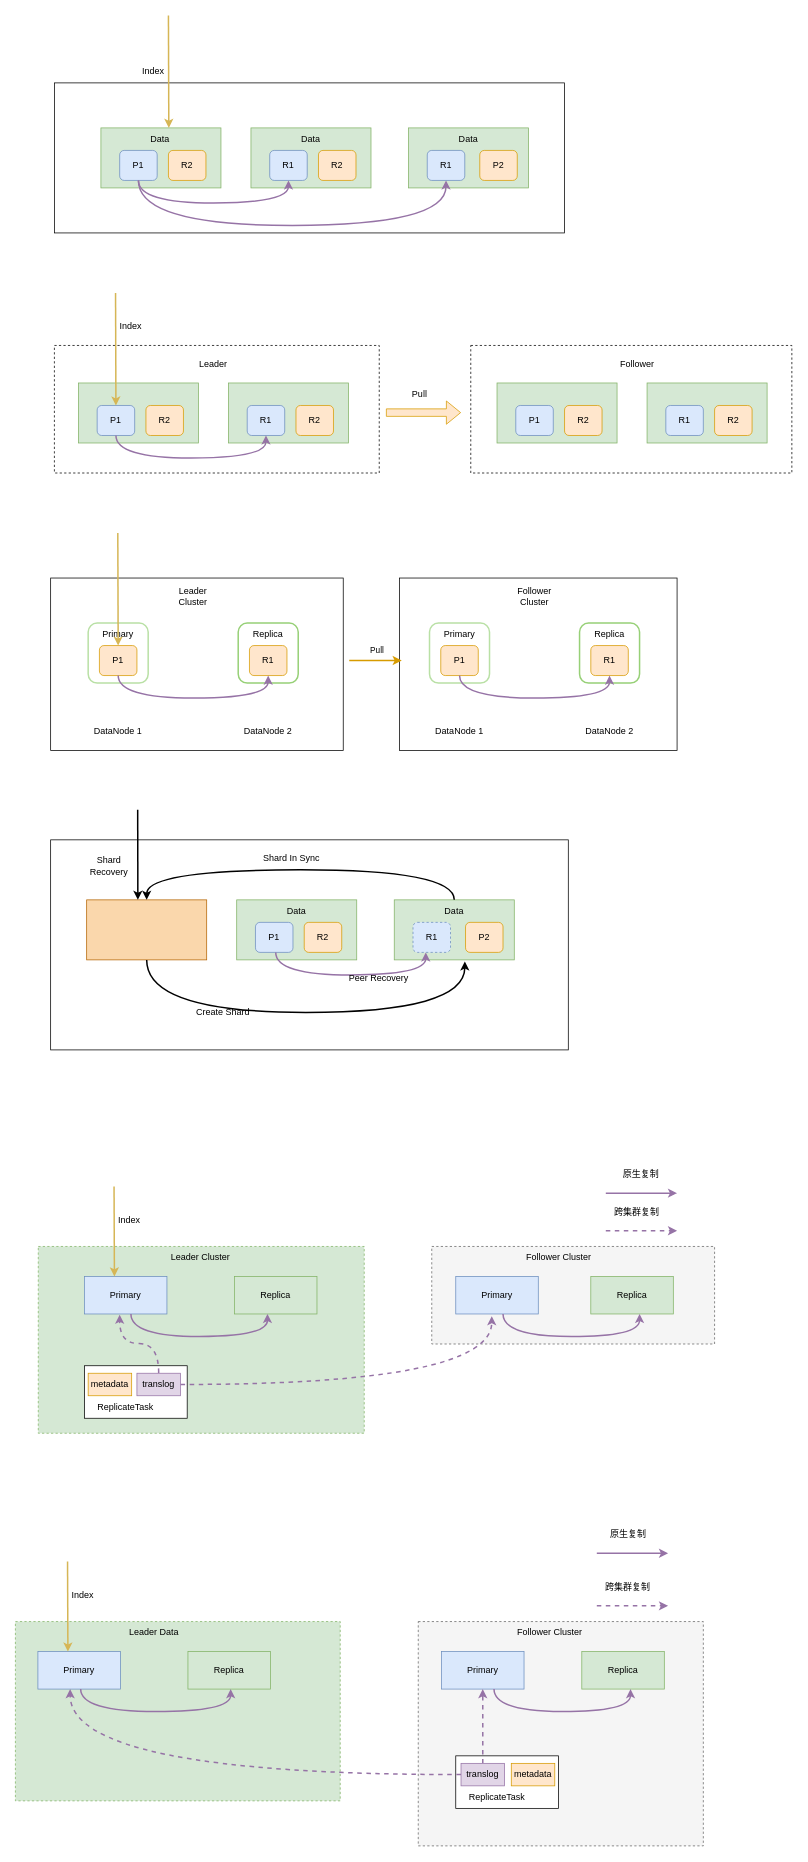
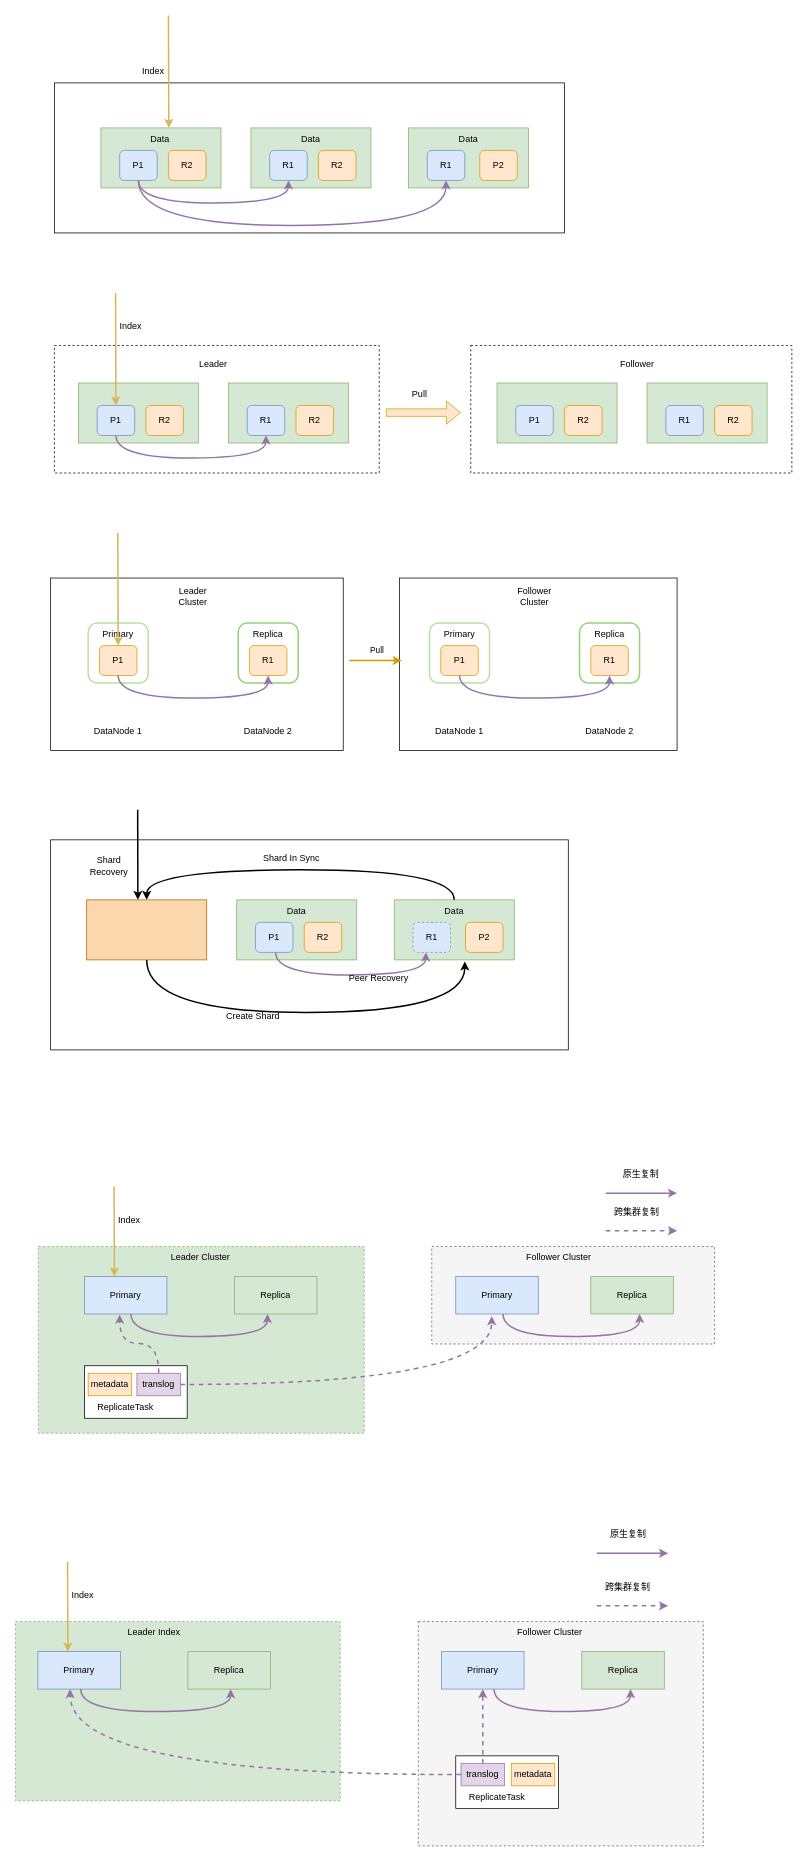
node "Create Shard": moved (223, 1012) -> (253, 1016)
node "Leader Data": label "Leader Data" -> "Leader Index"
